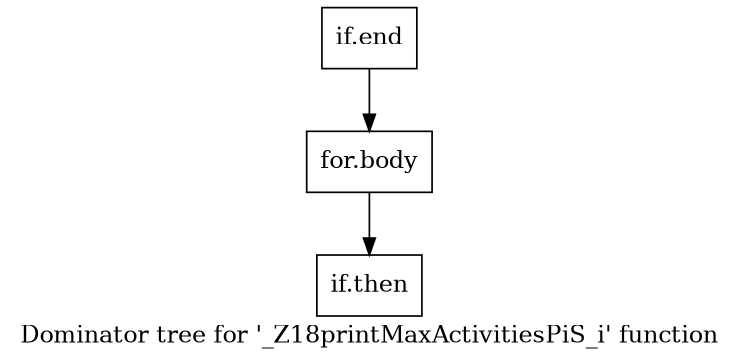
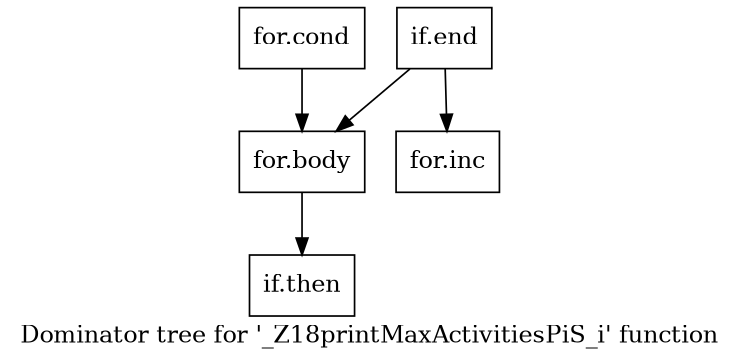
node "for.cond": added
node "for.inc": added
